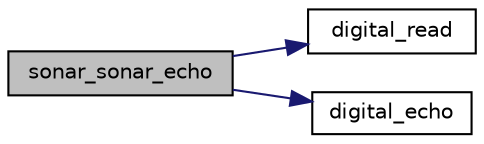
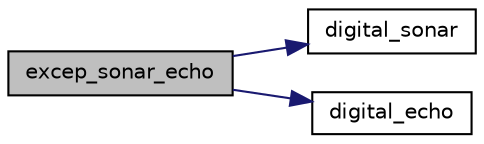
node "digital_read": label "digital_read" -> "digital_sonar"
node "sonar_sonar_echo": label "sonar_sonar_echo" -> "excep_sonar_echo"
